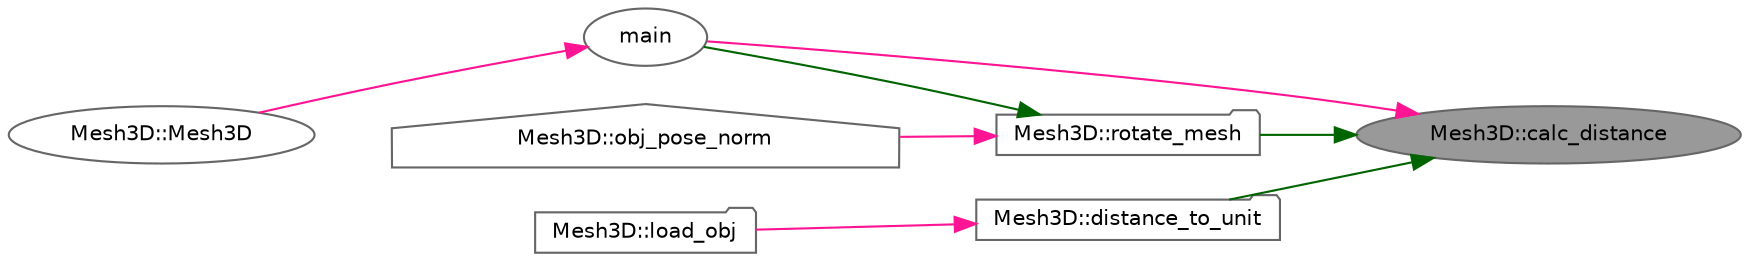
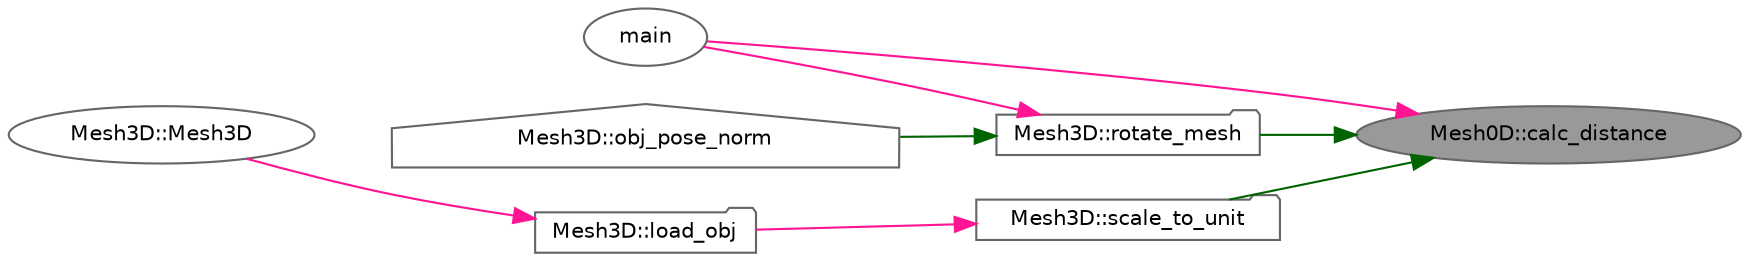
edge "main" -> "Mesh3D::rotate_mesh": color darkgreen -> deeppink
edge "Mesh3D::Mesh3D" -> "main": now "Mesh3D::Mesh3D" -> "Mesh3D::load_obj"
node "Mesh3D::calc_distance": label "Mesh3D::calc_distance" -> "Mesh0D::calc_distance"
edge "Mesh3D::obj_pose_norm" -> "Mesh3D::rotate_mesh": color deeppink -> darkgreen
node "Mesh3D::distance_to_unit": label "Mesh3D::distance_to_unit" -> "Mesh3D::scale_to_unit"
